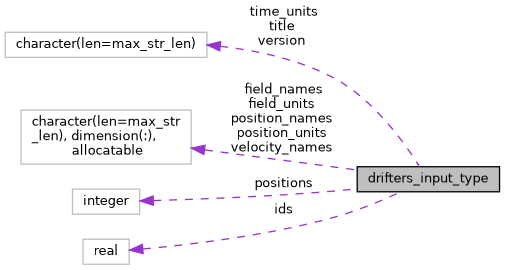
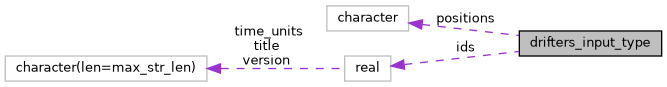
edge "drifters_input_type" -> "character(len=max_str_len)": now "real" -> "character(len=max_str_len)"
node "character(len=max_str _len), dimension(:), allocatable": removed
node "integer": label "integer" -> "character"
